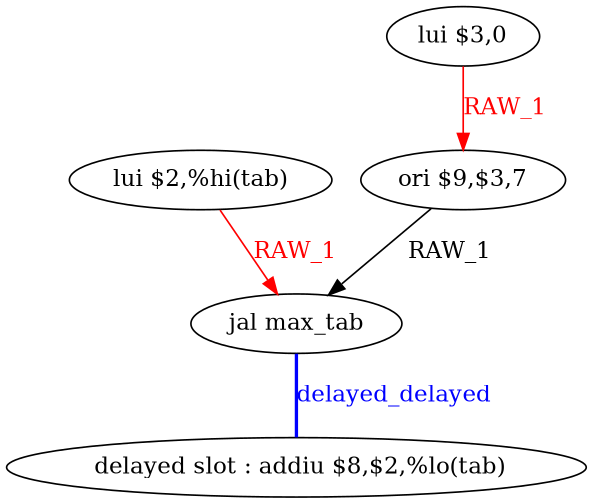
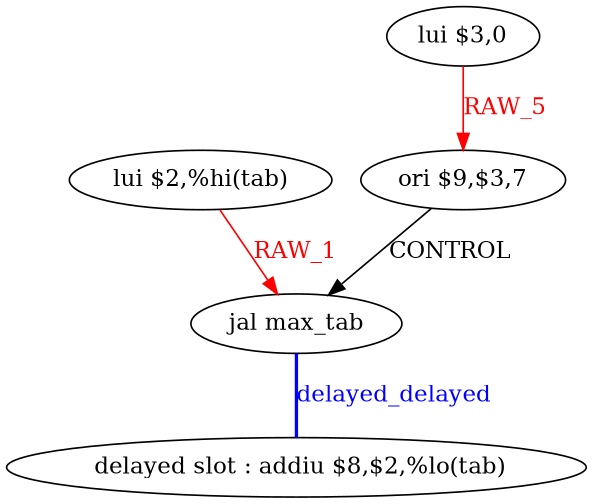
edge "lui $3,0" -> "ori $9,$3,7": label "RAW_1" -> "RAW_5"
edge "ori $9,$3,7" -> "jal max_tab": label "RAW_1" -> "CONTROL"
